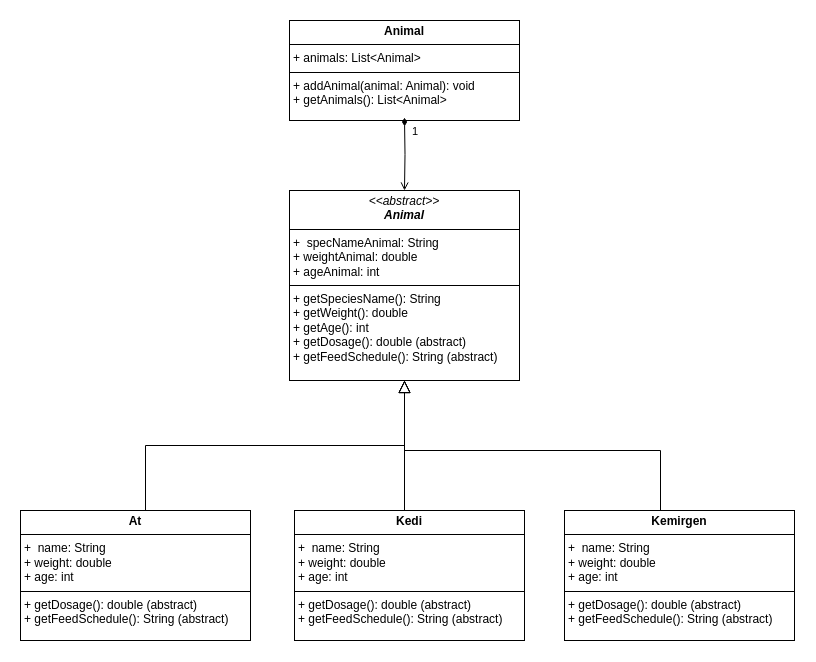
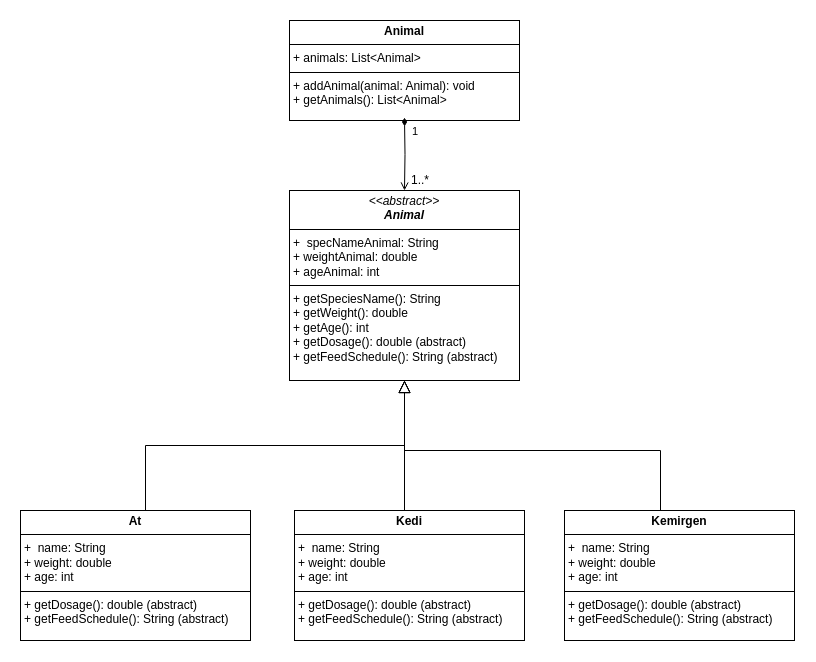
node "1..*": added
